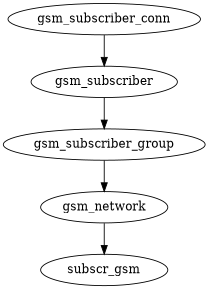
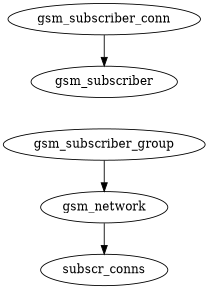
edge "gsm_subscriber" -> "gsm_subscriber_group": removed
node "subscr_gsm": label "subscr_gsm" -> "subscr_conns"
